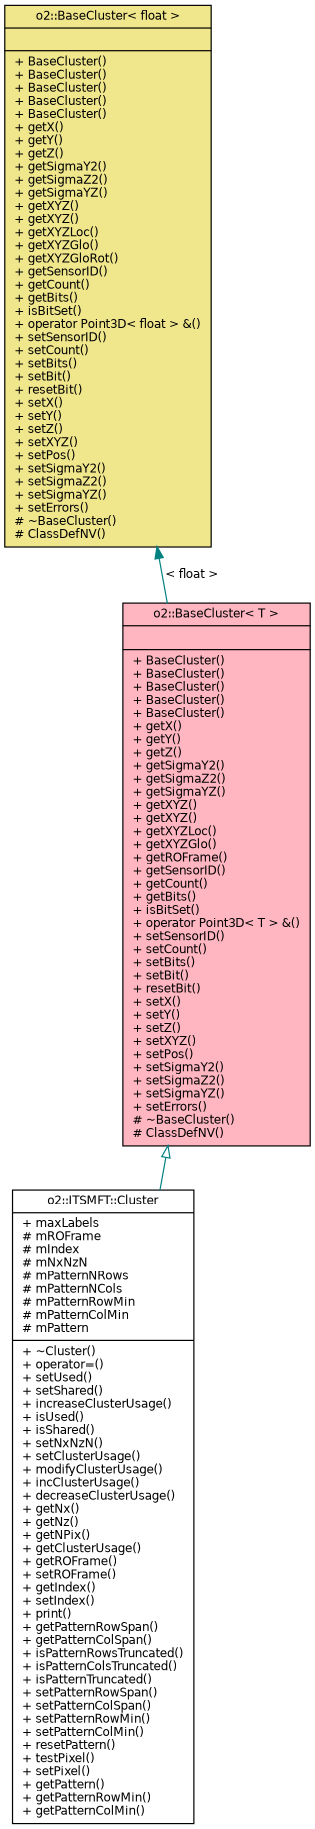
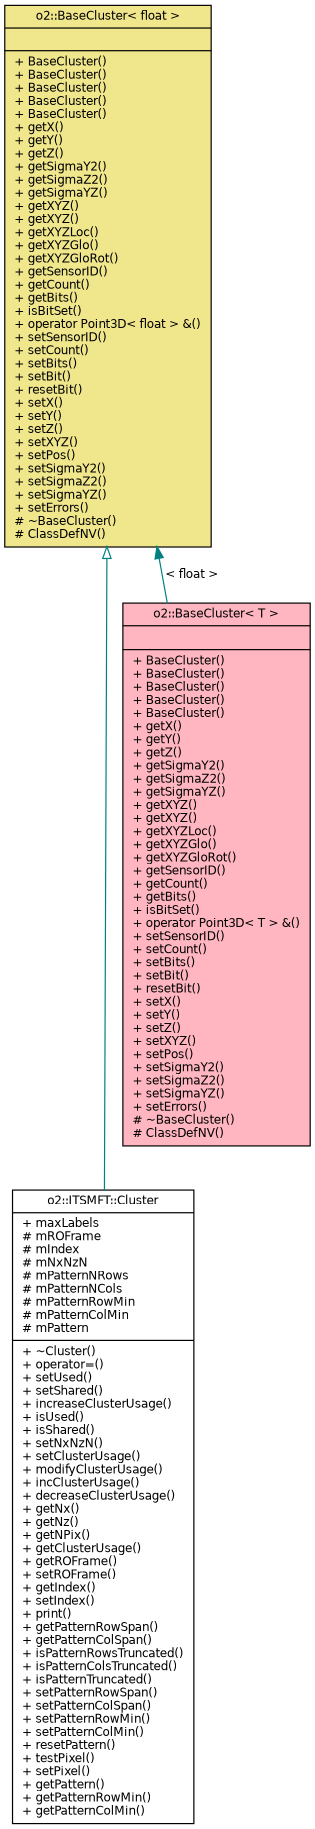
node "o2::BaseCluster< T >": text "+ getROFrame()" -> "+ getXYZGloRot()"
edge "o2::ITSMFT::Cluster" -> "o2::BaseCluster< T >": now "o2::ITSMFT::Cluster" -> "o2::BaseCluster< float >"
